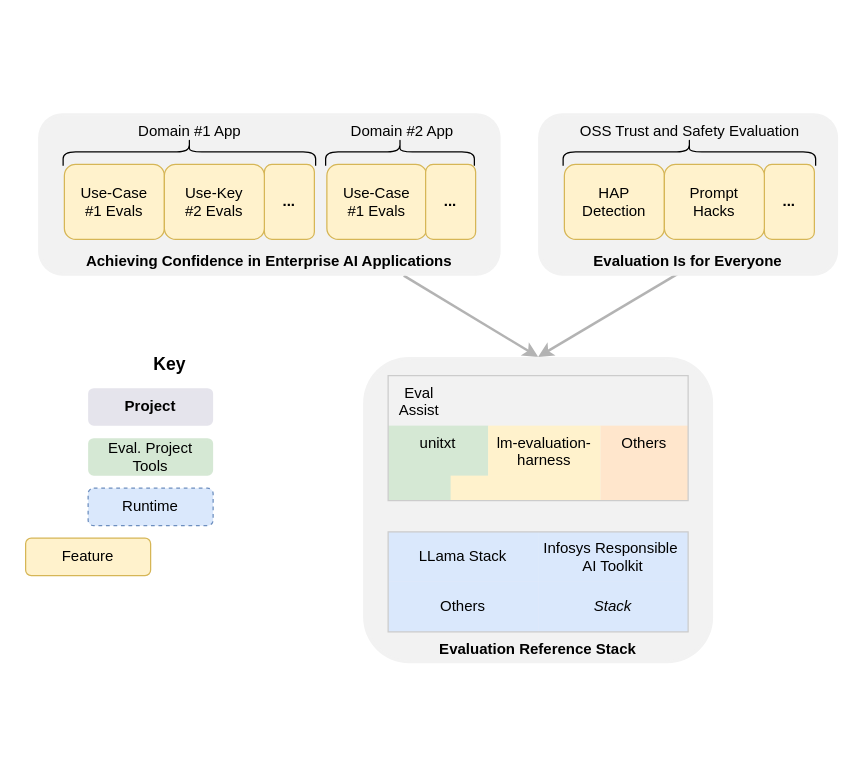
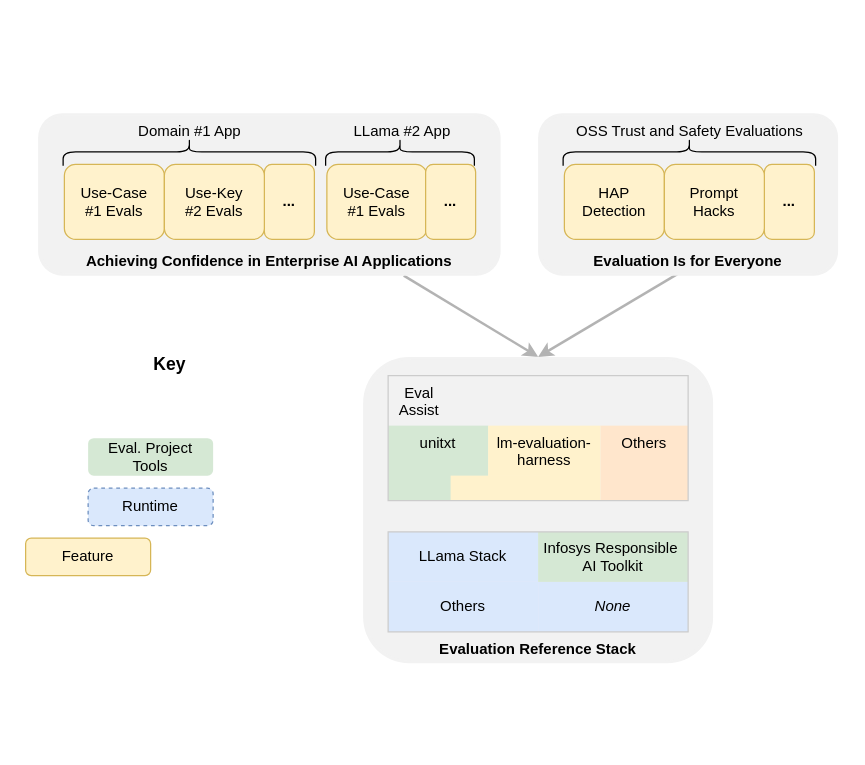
node "Domain #2 App": label "Domain #2 App" -> "LLama #2 App"
node "OSS Trust and Safety Evaluation": label "OSS Trust and Safety Evaluation" -> "OSS Trust and Safety Evaluations"
node "Project": removed
node "Infosys Responsible AI Toolkit": fillcolor #dae8fc -> #d5e8d4
node "Stack": label "Stack" -> "None"
